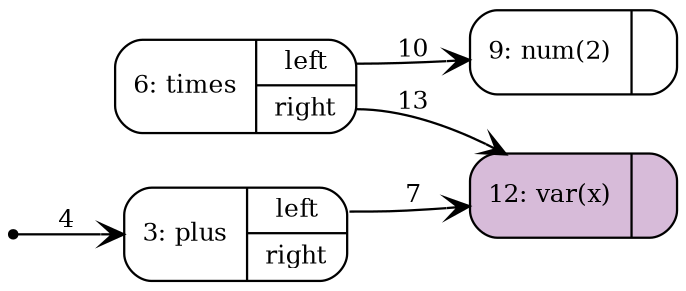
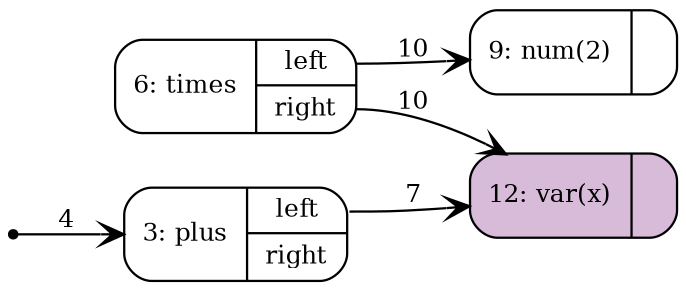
edge "6: times" -> "12: var(x)": label "13" -> "10"
